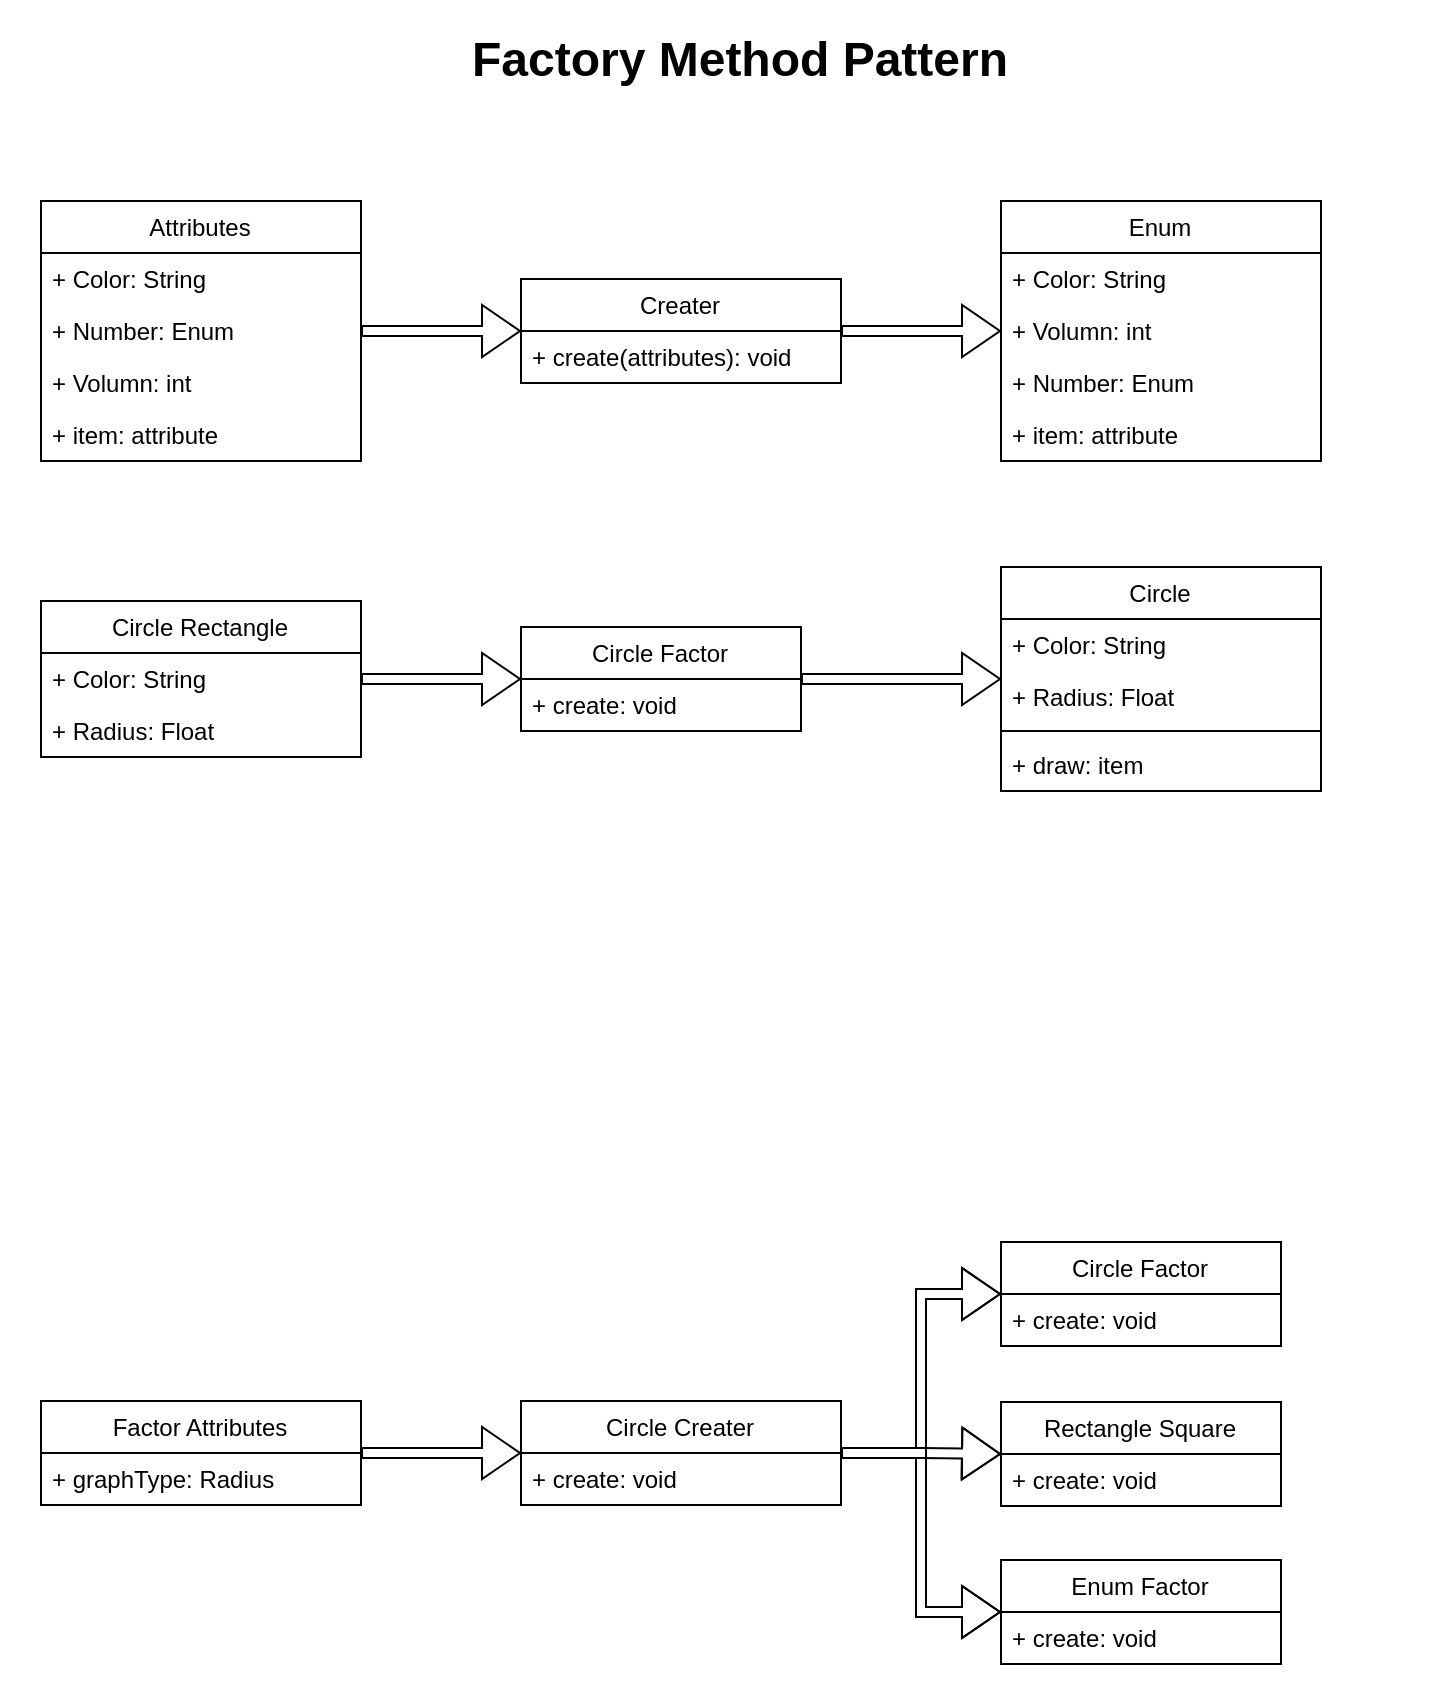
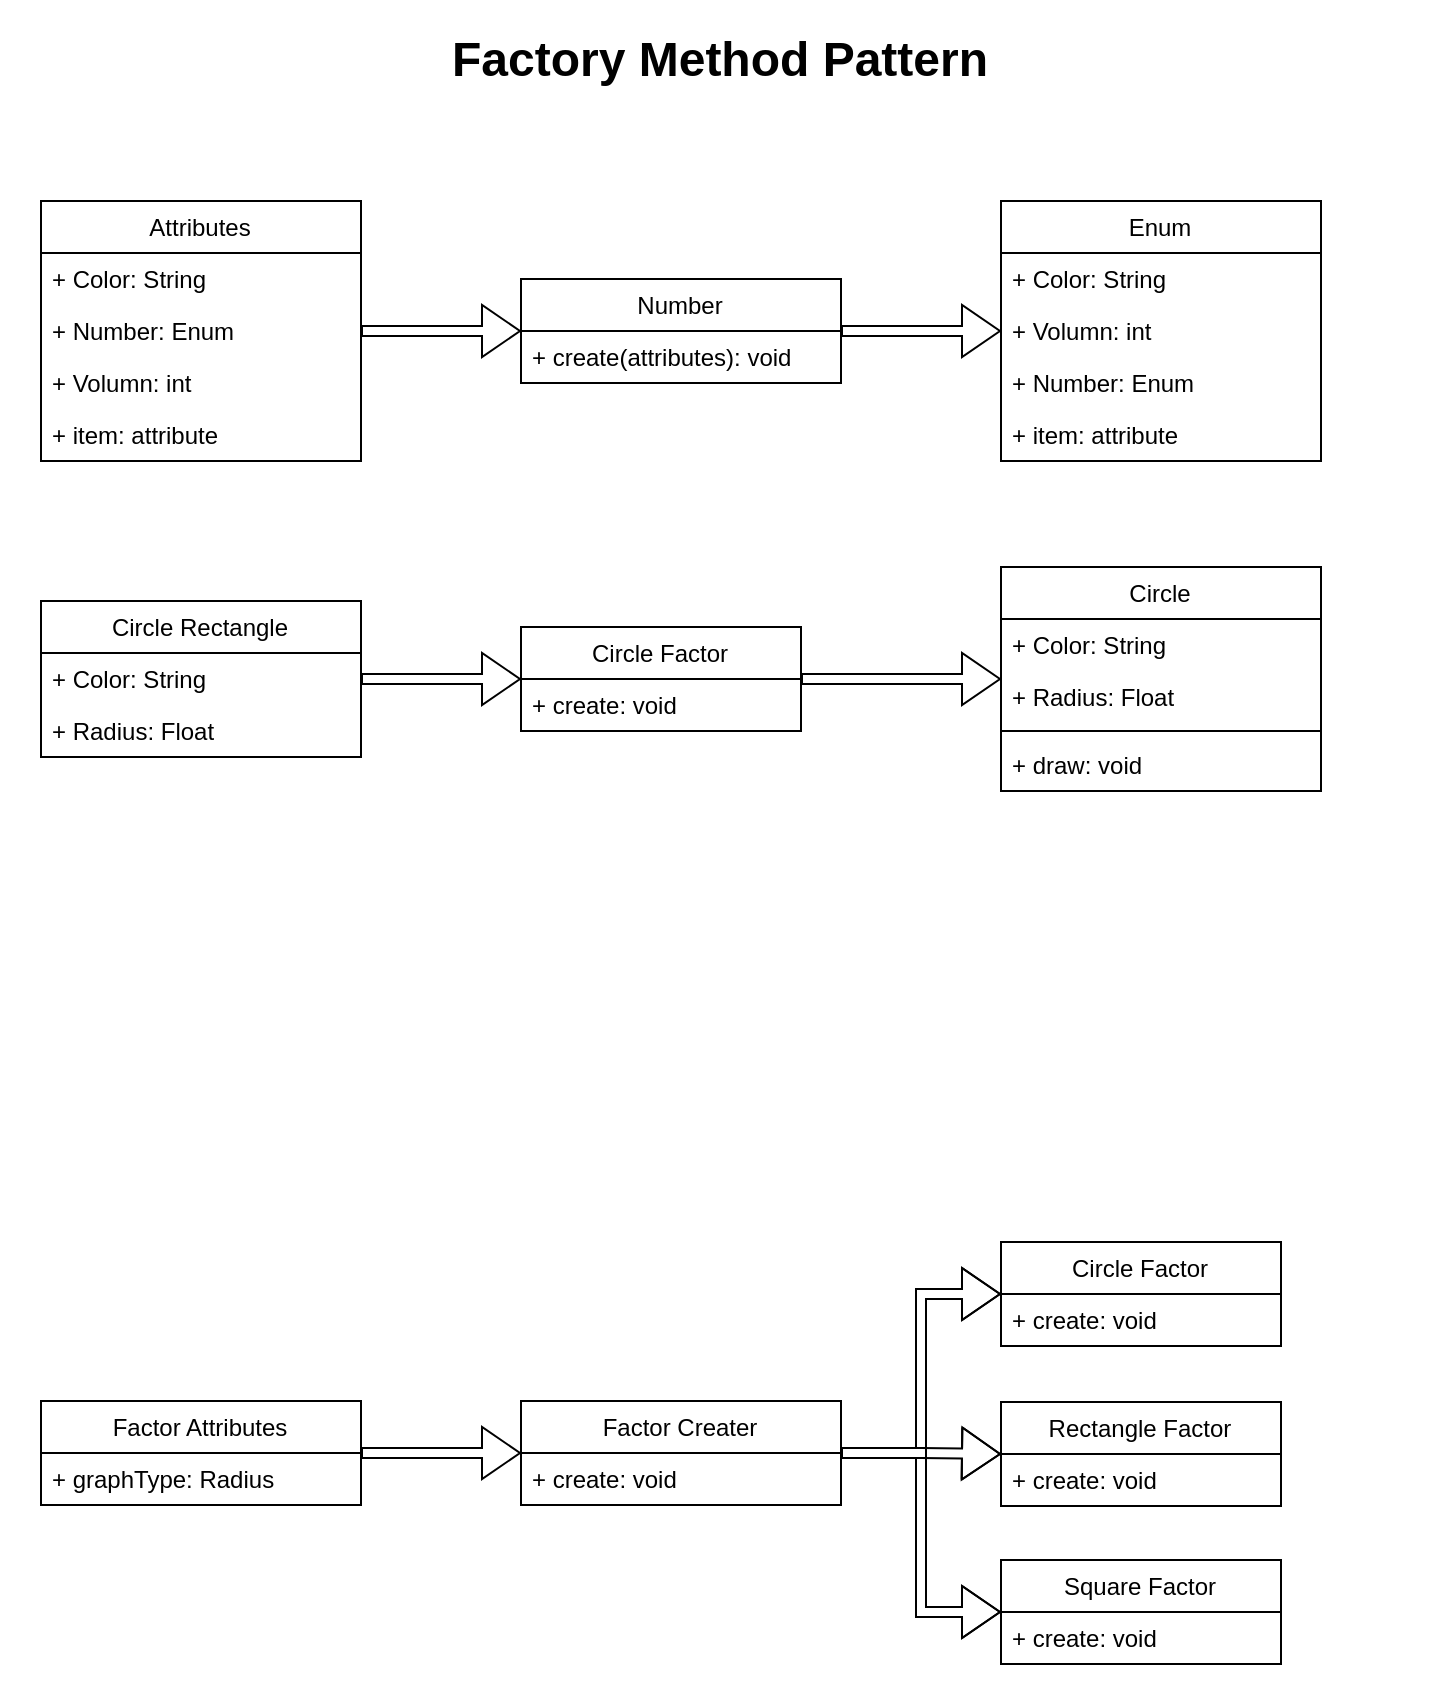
node "Factory Method Pattern": moved (741, 61) -> (721, 61)
node "Creater": label "Creater" -> "Number"
node "+ draw: item": label "+ draw: item" -> "+ draw: void"
node "Circle Creater": label "Circle Creater" -> "Factor Creater"
node "Rectangle Square": label "Rectangle Square" -> "Rectangle Factor"
node "Enum Factor": label "Enum Factor" -> "Square Factor"
